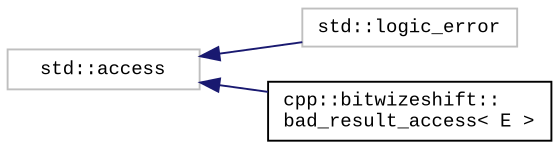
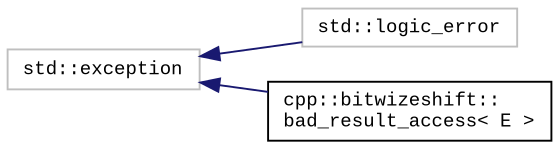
node "std::access": label "std::access" -> "std::exception"
